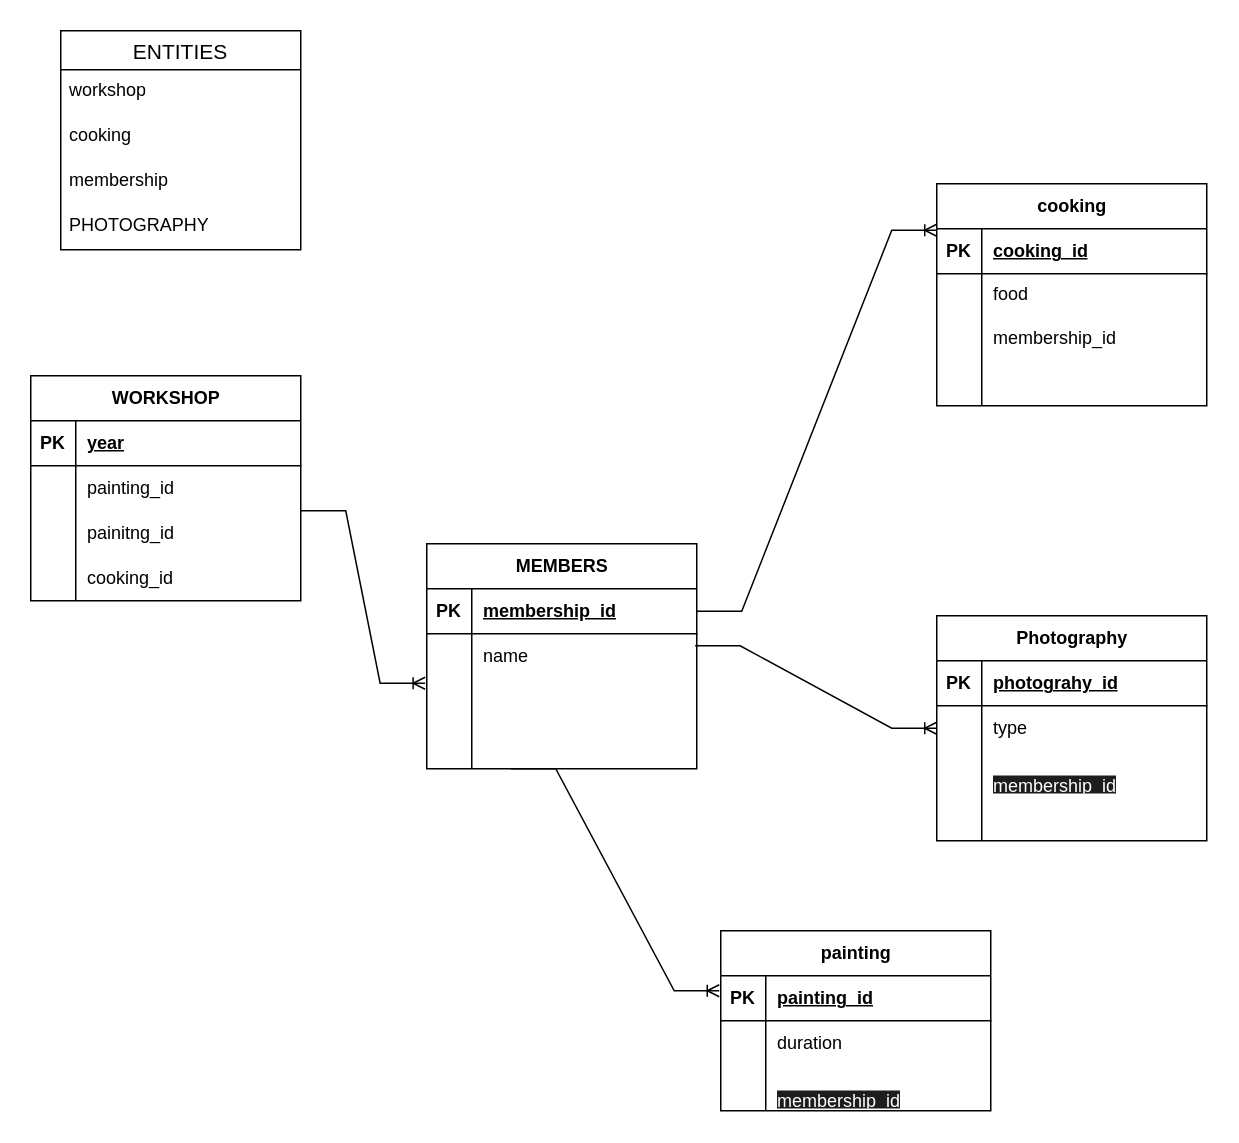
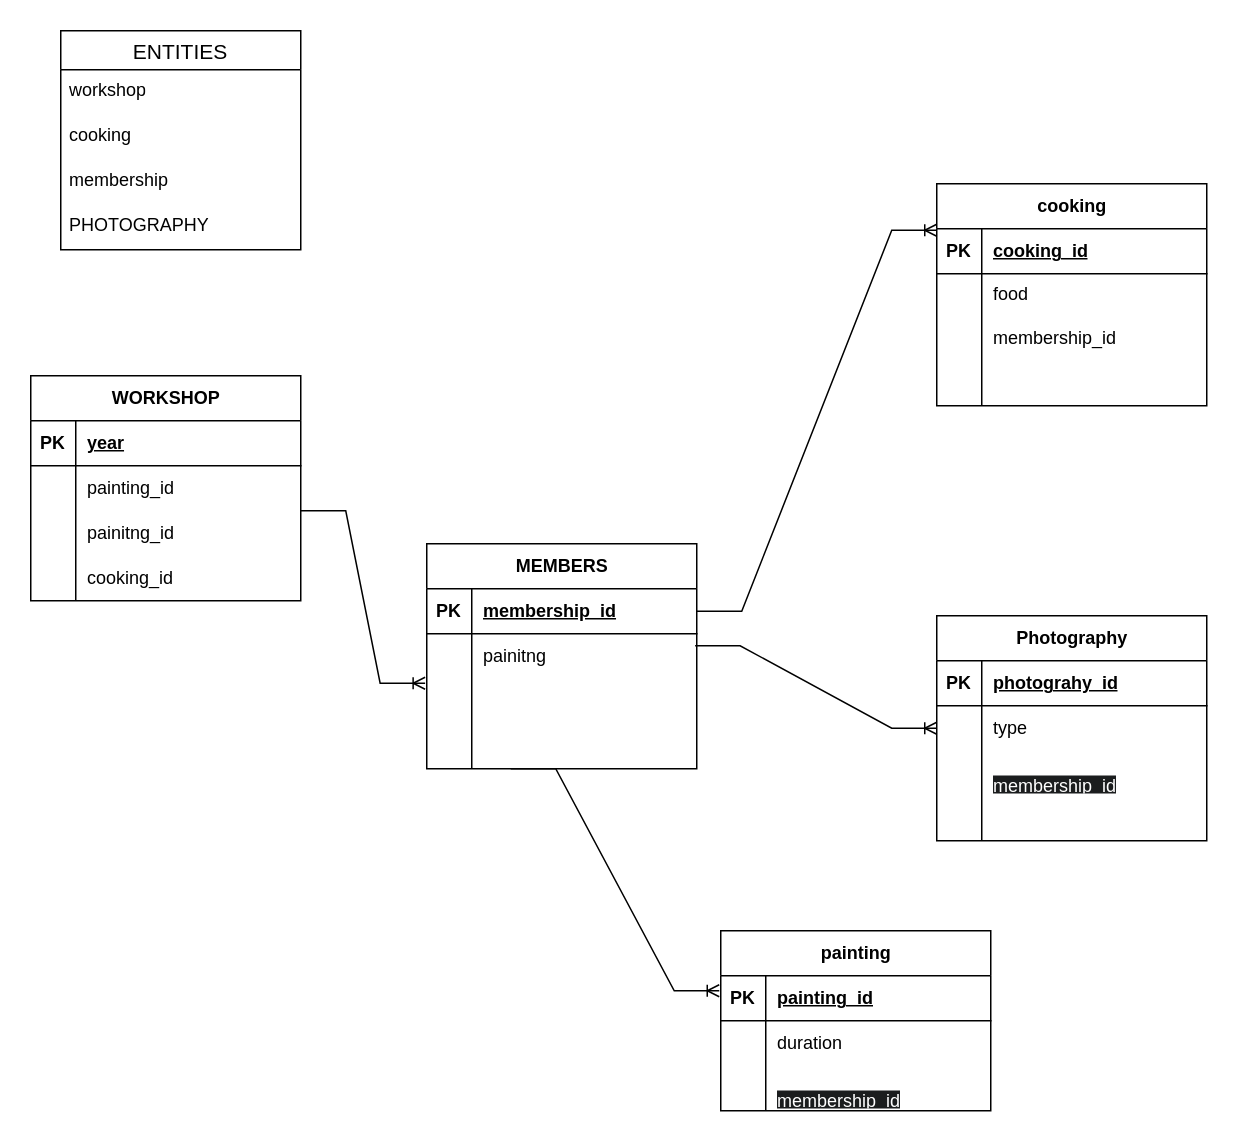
node "name": label "name" -> "painitng"
